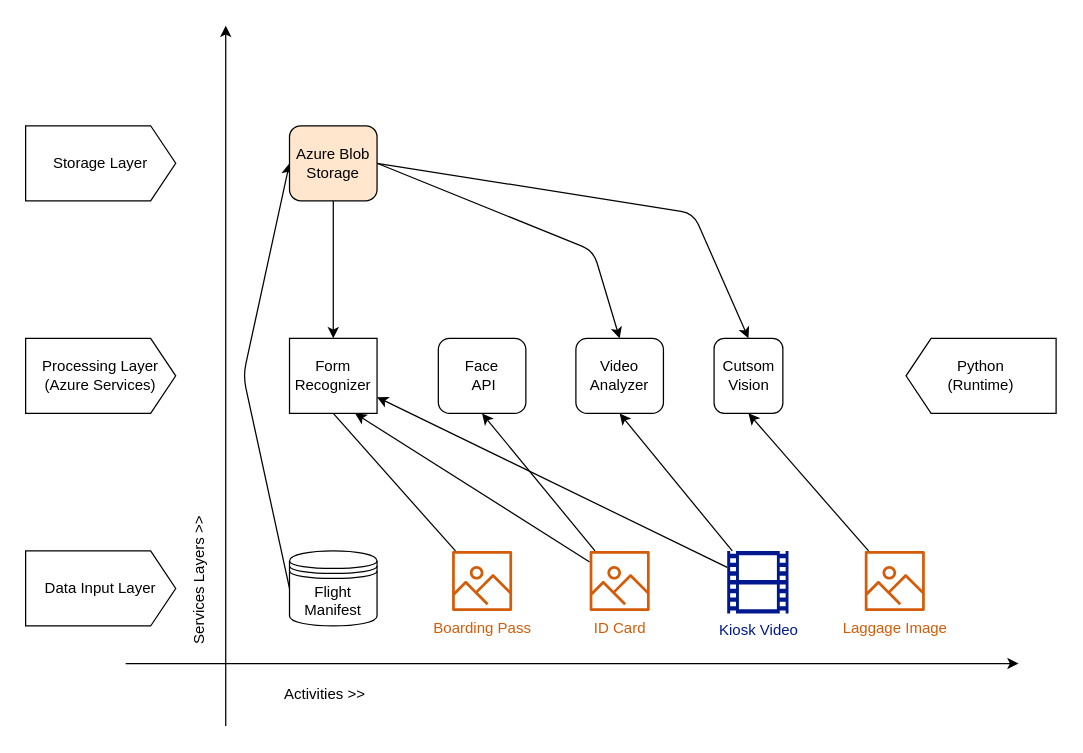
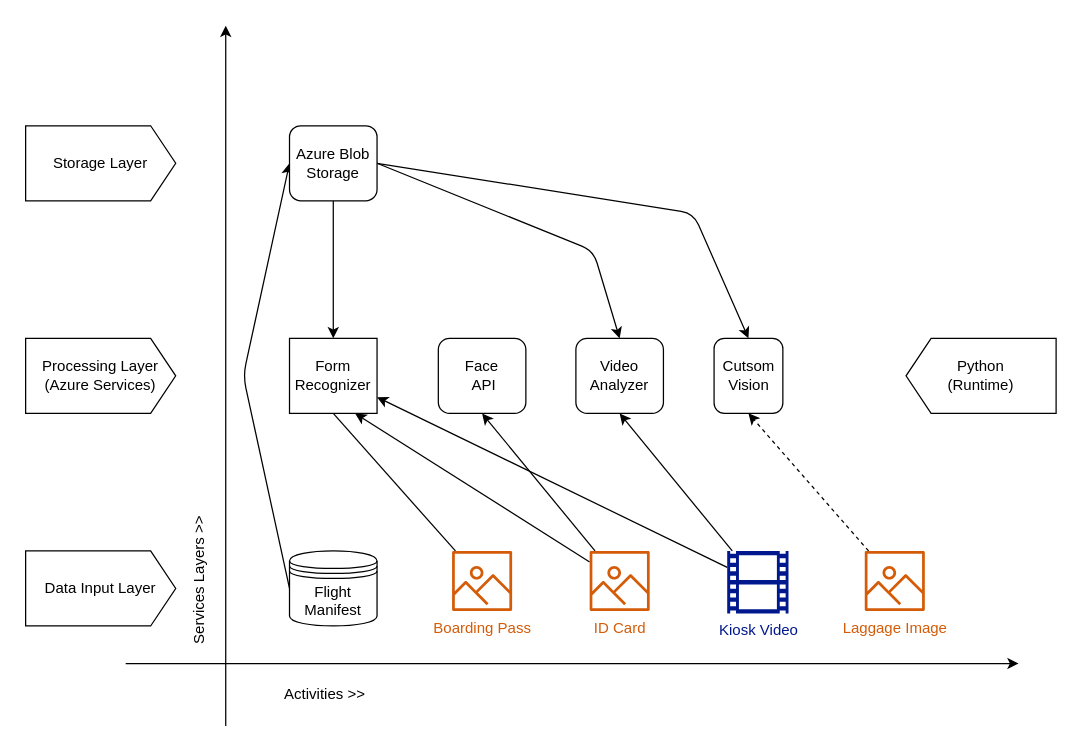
node "Azure Blob Storage": fillcolor #ffe6cc -> #ffffff
edge "Laggage Image" -> "Cutsom Vision": style solid -> dashed
